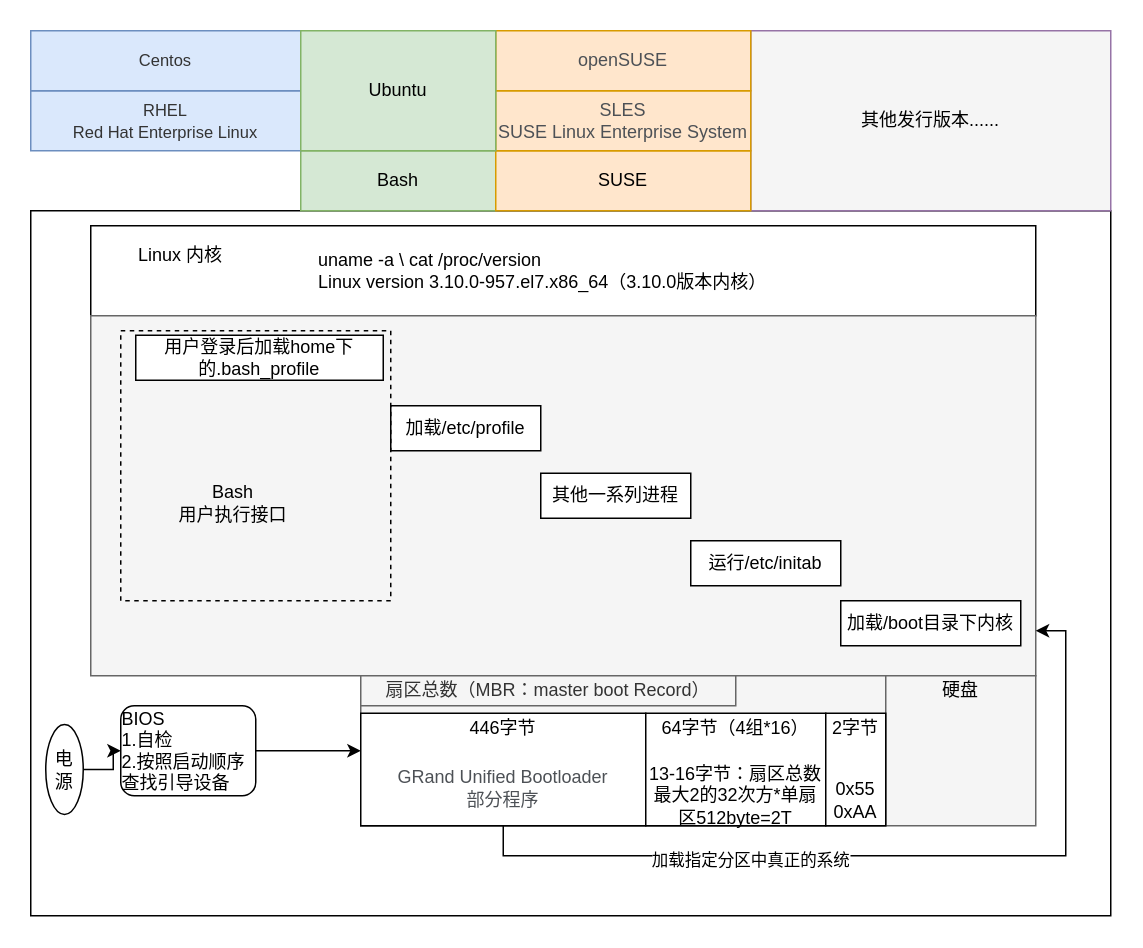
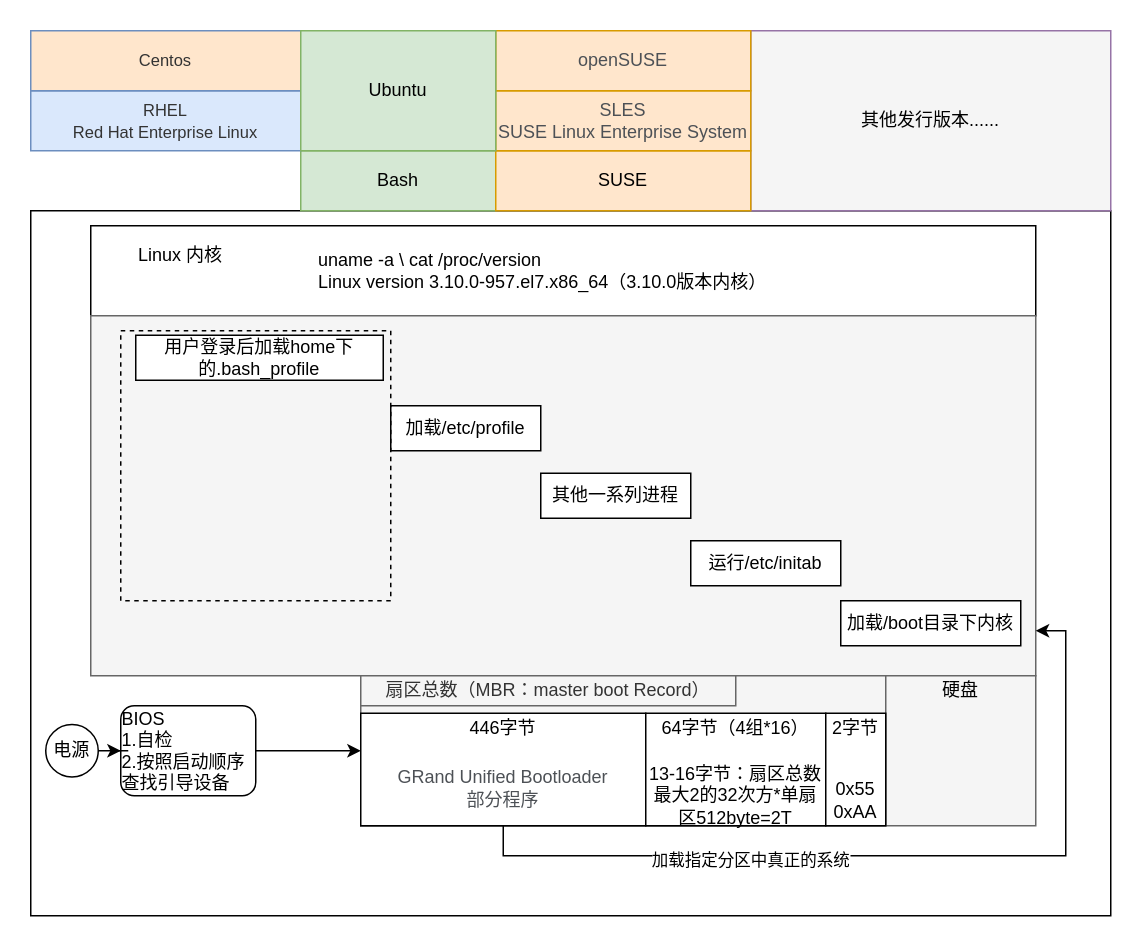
node "Centos": fillcolor #dae8fc -> #ffe6cc
node "Bash 用户执行接口": removed
node "电源": size 38x90 -> 53x53
